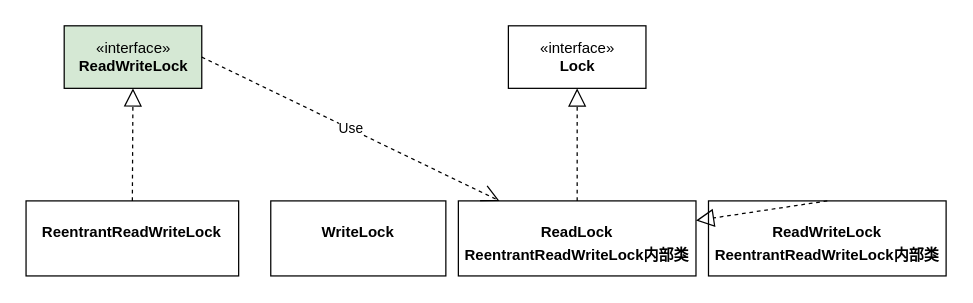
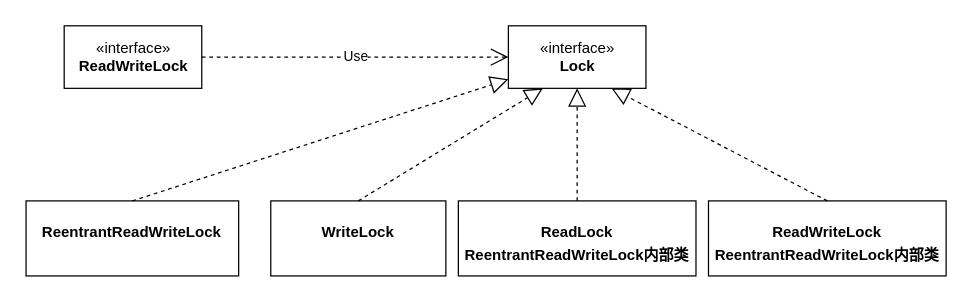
node "«interface» ReadWriteLock": fillcolor #d5e8d4 -> #ffffff
edge "«interface» ReadWriteLock" -> "ReadLock ReentrantReadWriteLock内部类": now "«interface» ReadWriteLock" -> "«interface» Lock"
edge "WriteLock" -> "«interface» Lock": added
edge "ReentrantReadWriteLock" -> "«interface» ReadWriteLock": now "ReentrantReadWriteLock" -> "«interface» Lock"
edge "ReadWriteLock ReentrantReadWriteLock内部类" -> "ReadLock ReentrantReadWriteLock内部类": now "ReadWriteLock ReentrantReadWriteLock内部类" -> "«interface» Lock"
